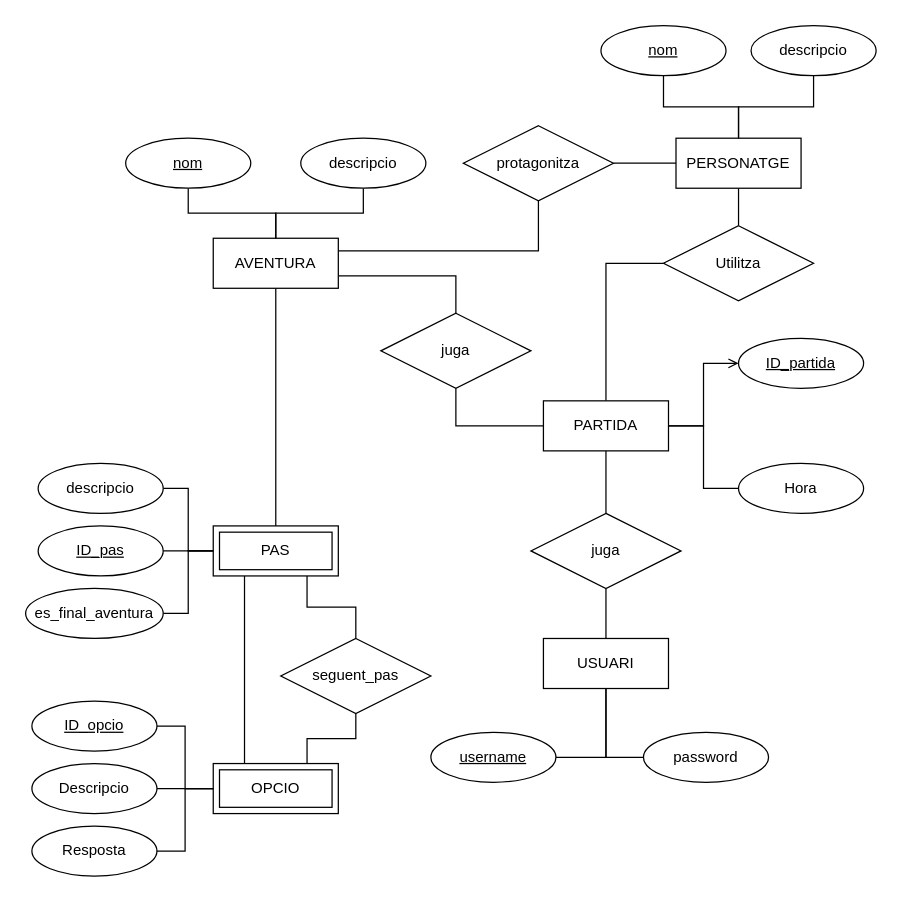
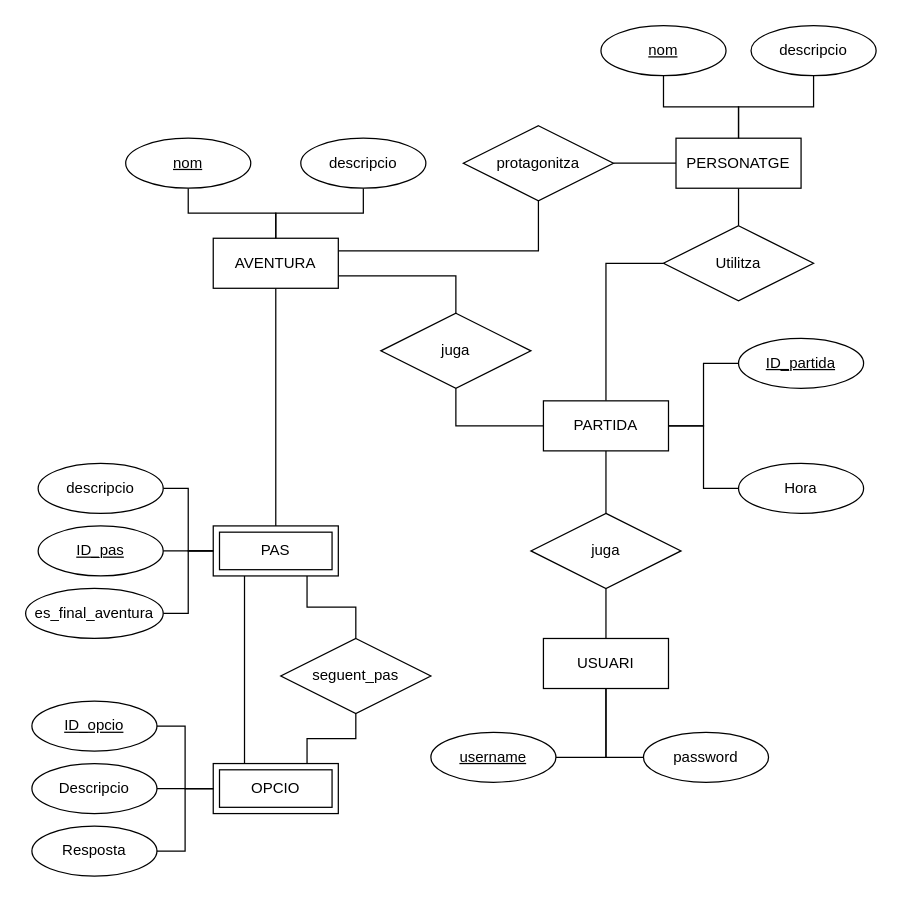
edge "PARTIDA" -> "ID_partida": arrowhead open -> none
